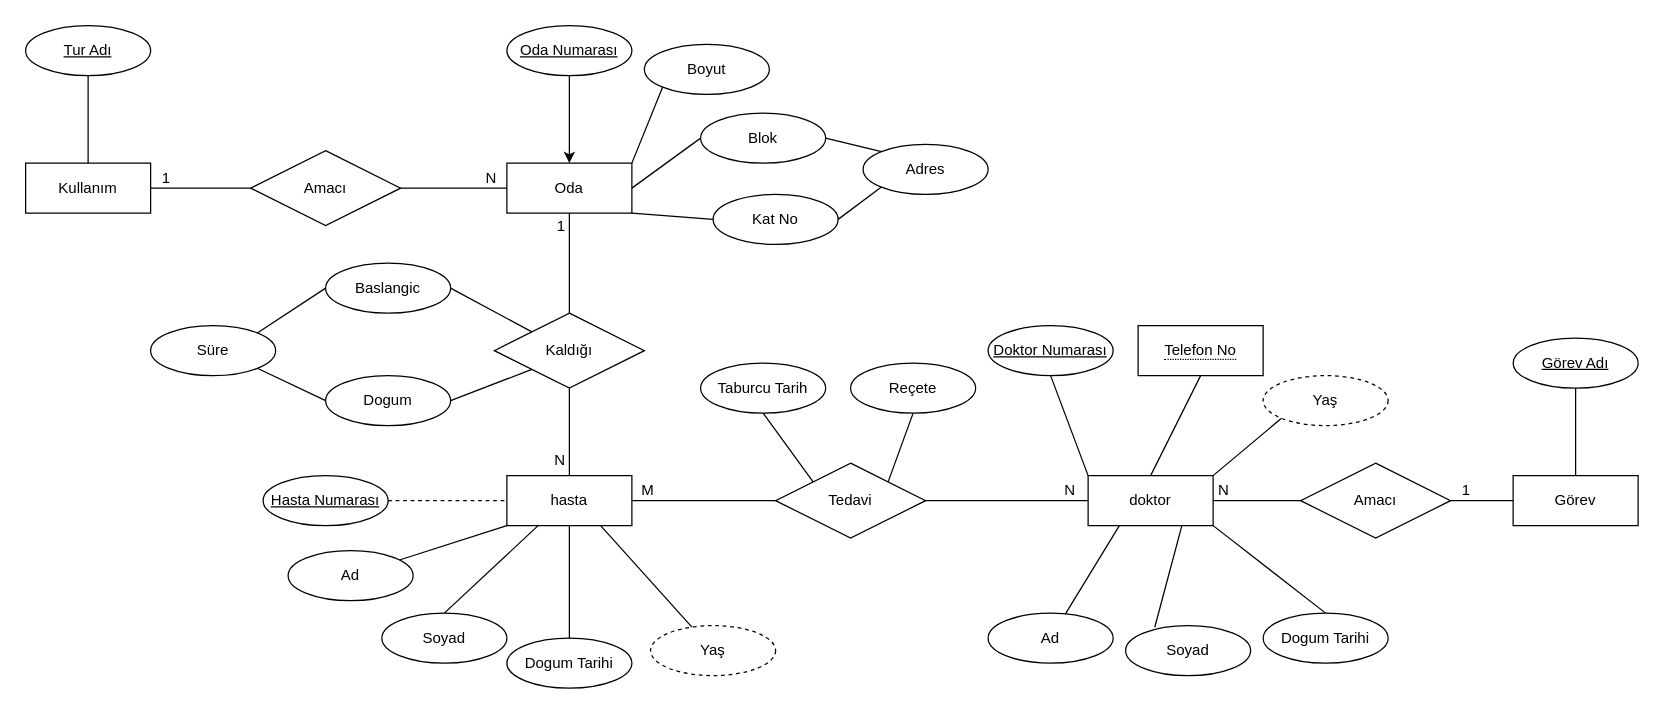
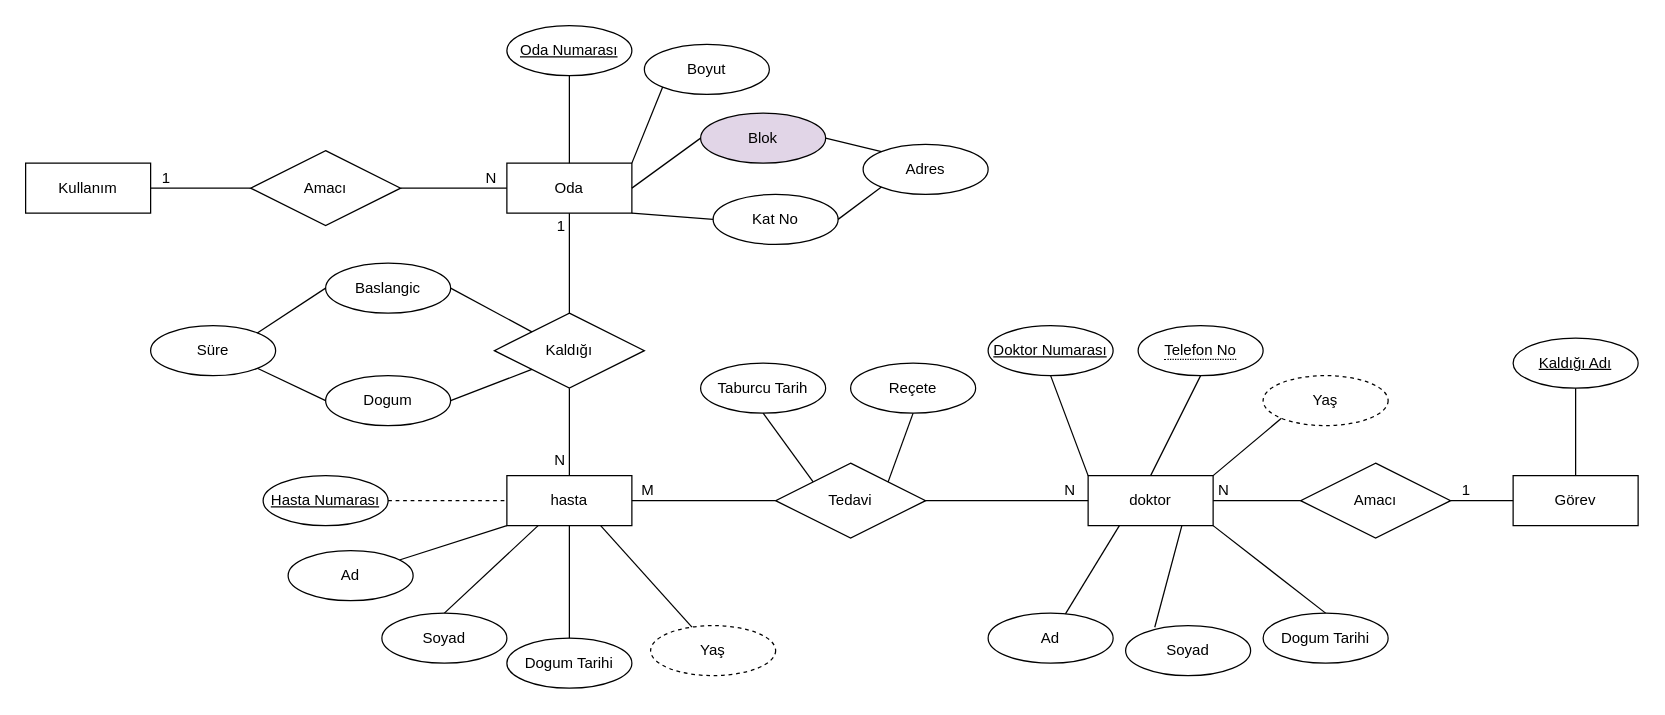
node "Tur Adı": removed
edge "Tur Adı" -- "Kullanım": removed
node "Blok": fillcolor #ffffff -> #e1d5e7
edge "Oda Numarası" -> "Oda": arrowhead classic -> none
node "Telefon No": shape rectangle -> ellipse
node "Görev Adı": label "Görev Adı" -> "Kaldığı Adı"
